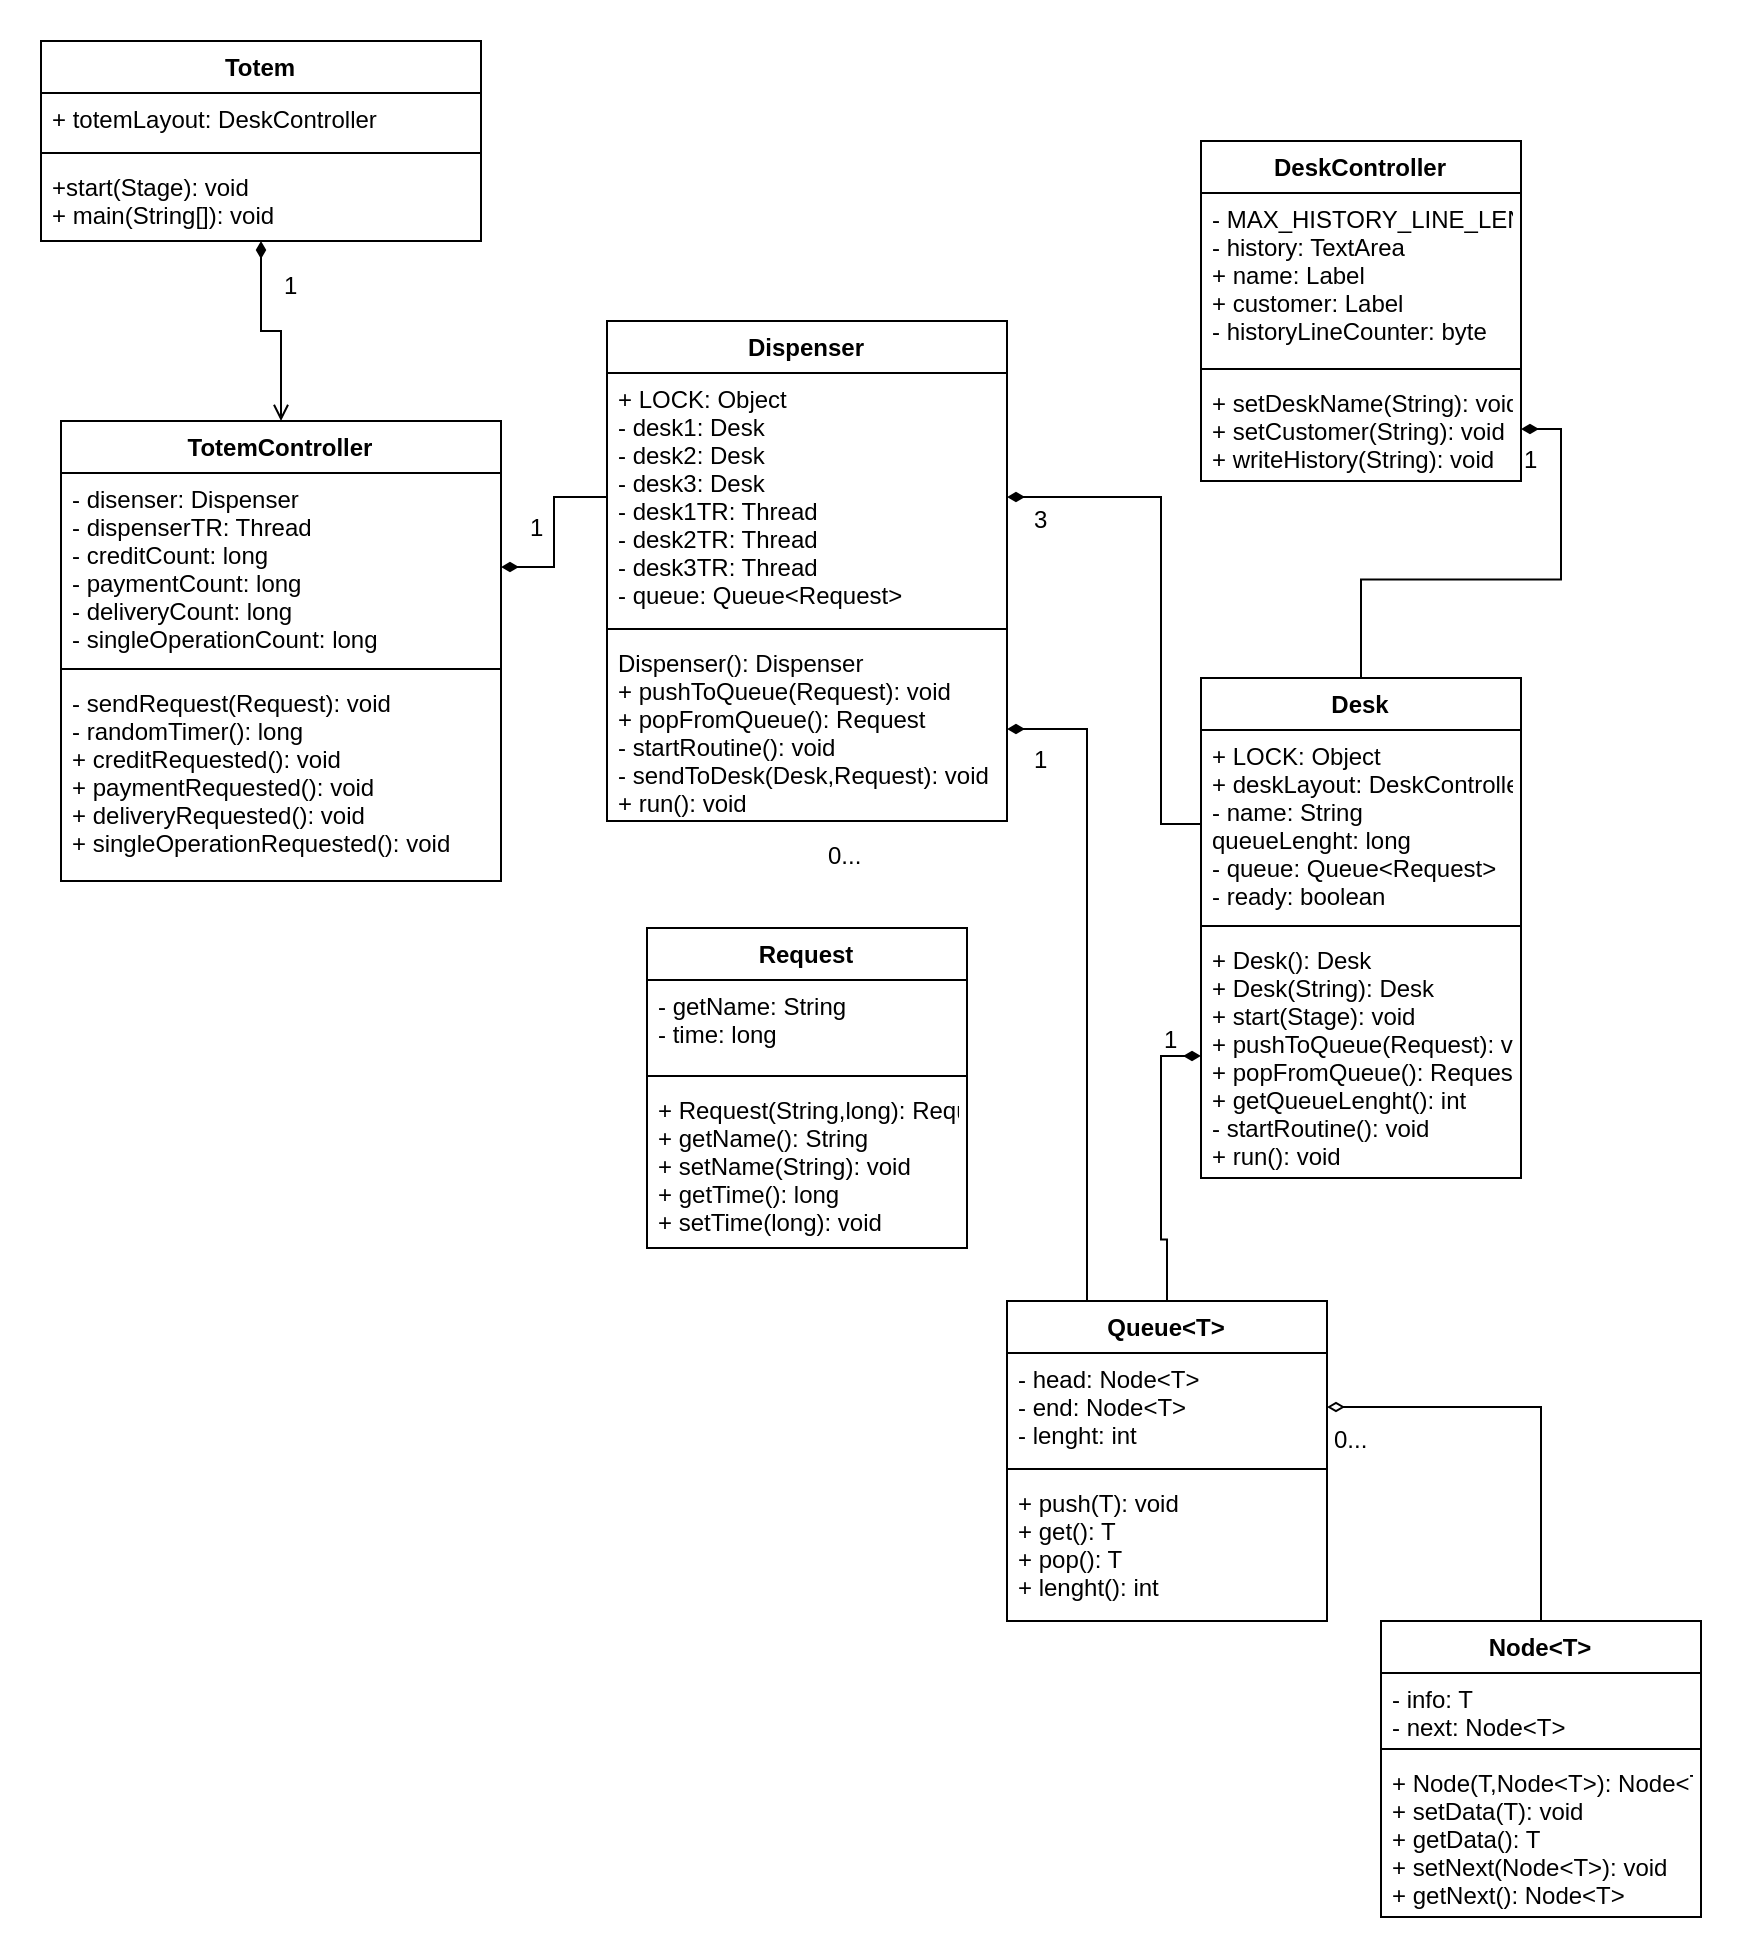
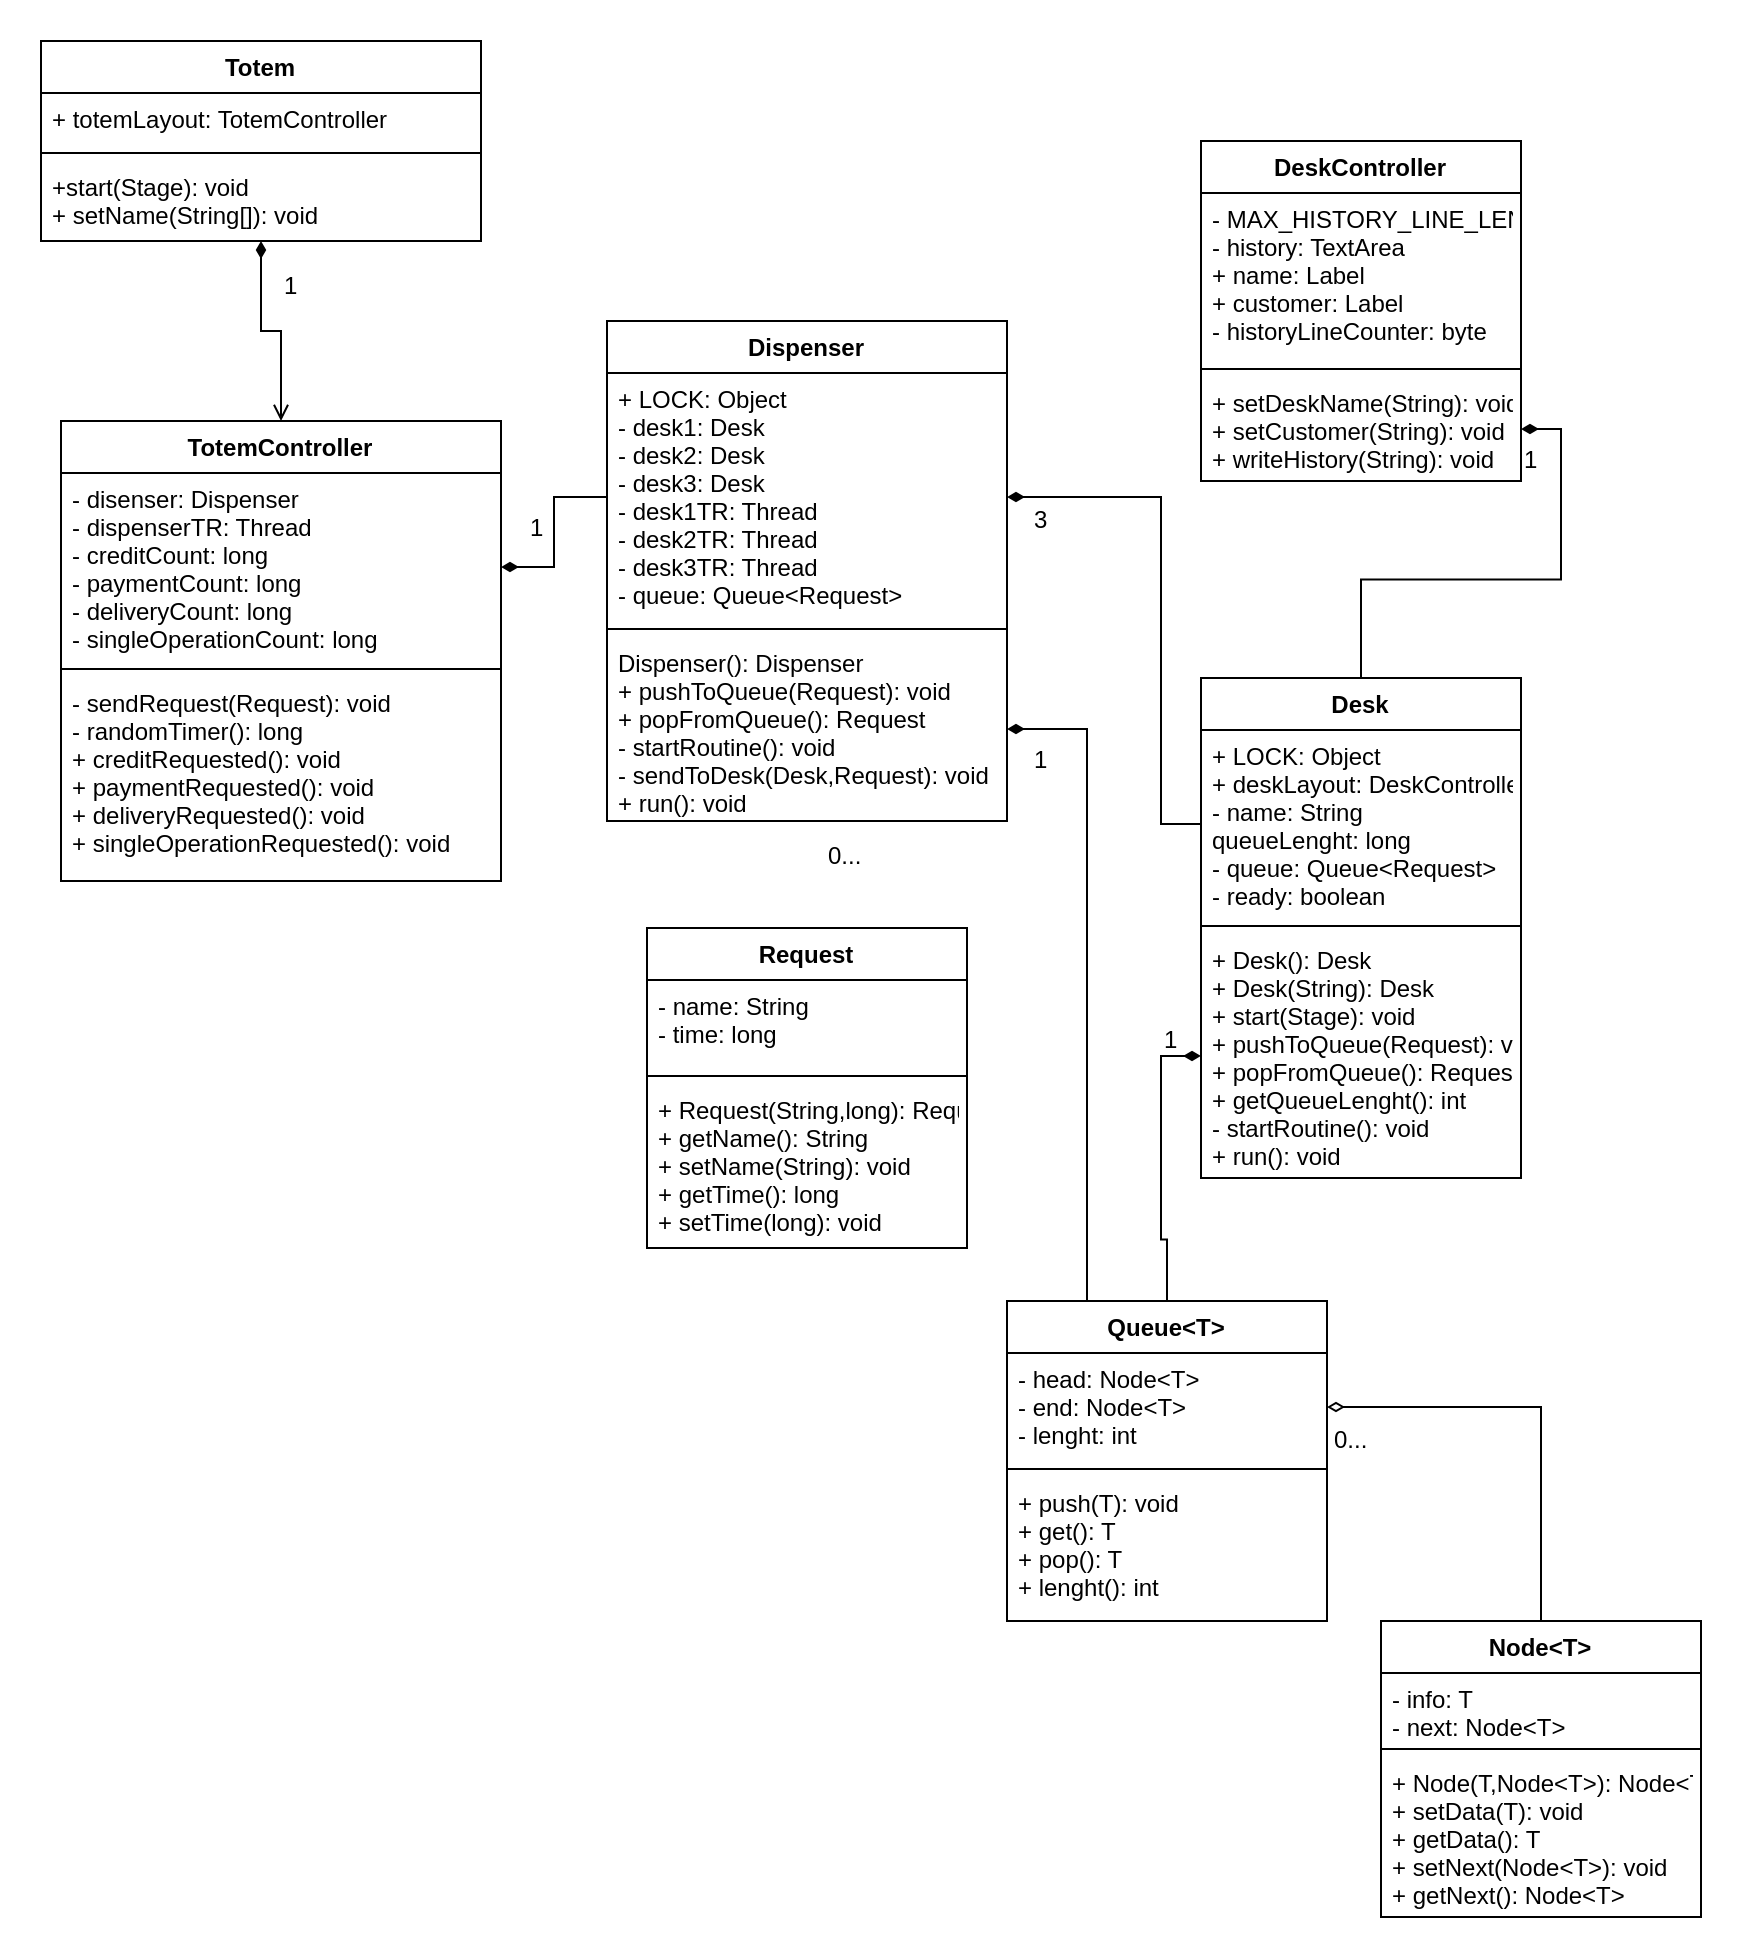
node "+ totemLayout: DeskController": label "+ totemLayout: DeskController" -> "+ totemLayout: TotemController"
node "+start(Stage): void + main(String[]): void": label "+start(Stage): void + main(String[]): void" -> "+start(Stage): void + setName(String[]): void"
node "- getName: String - time: long": label "- getName: String - time: long" -> "- name: String - time: long"
